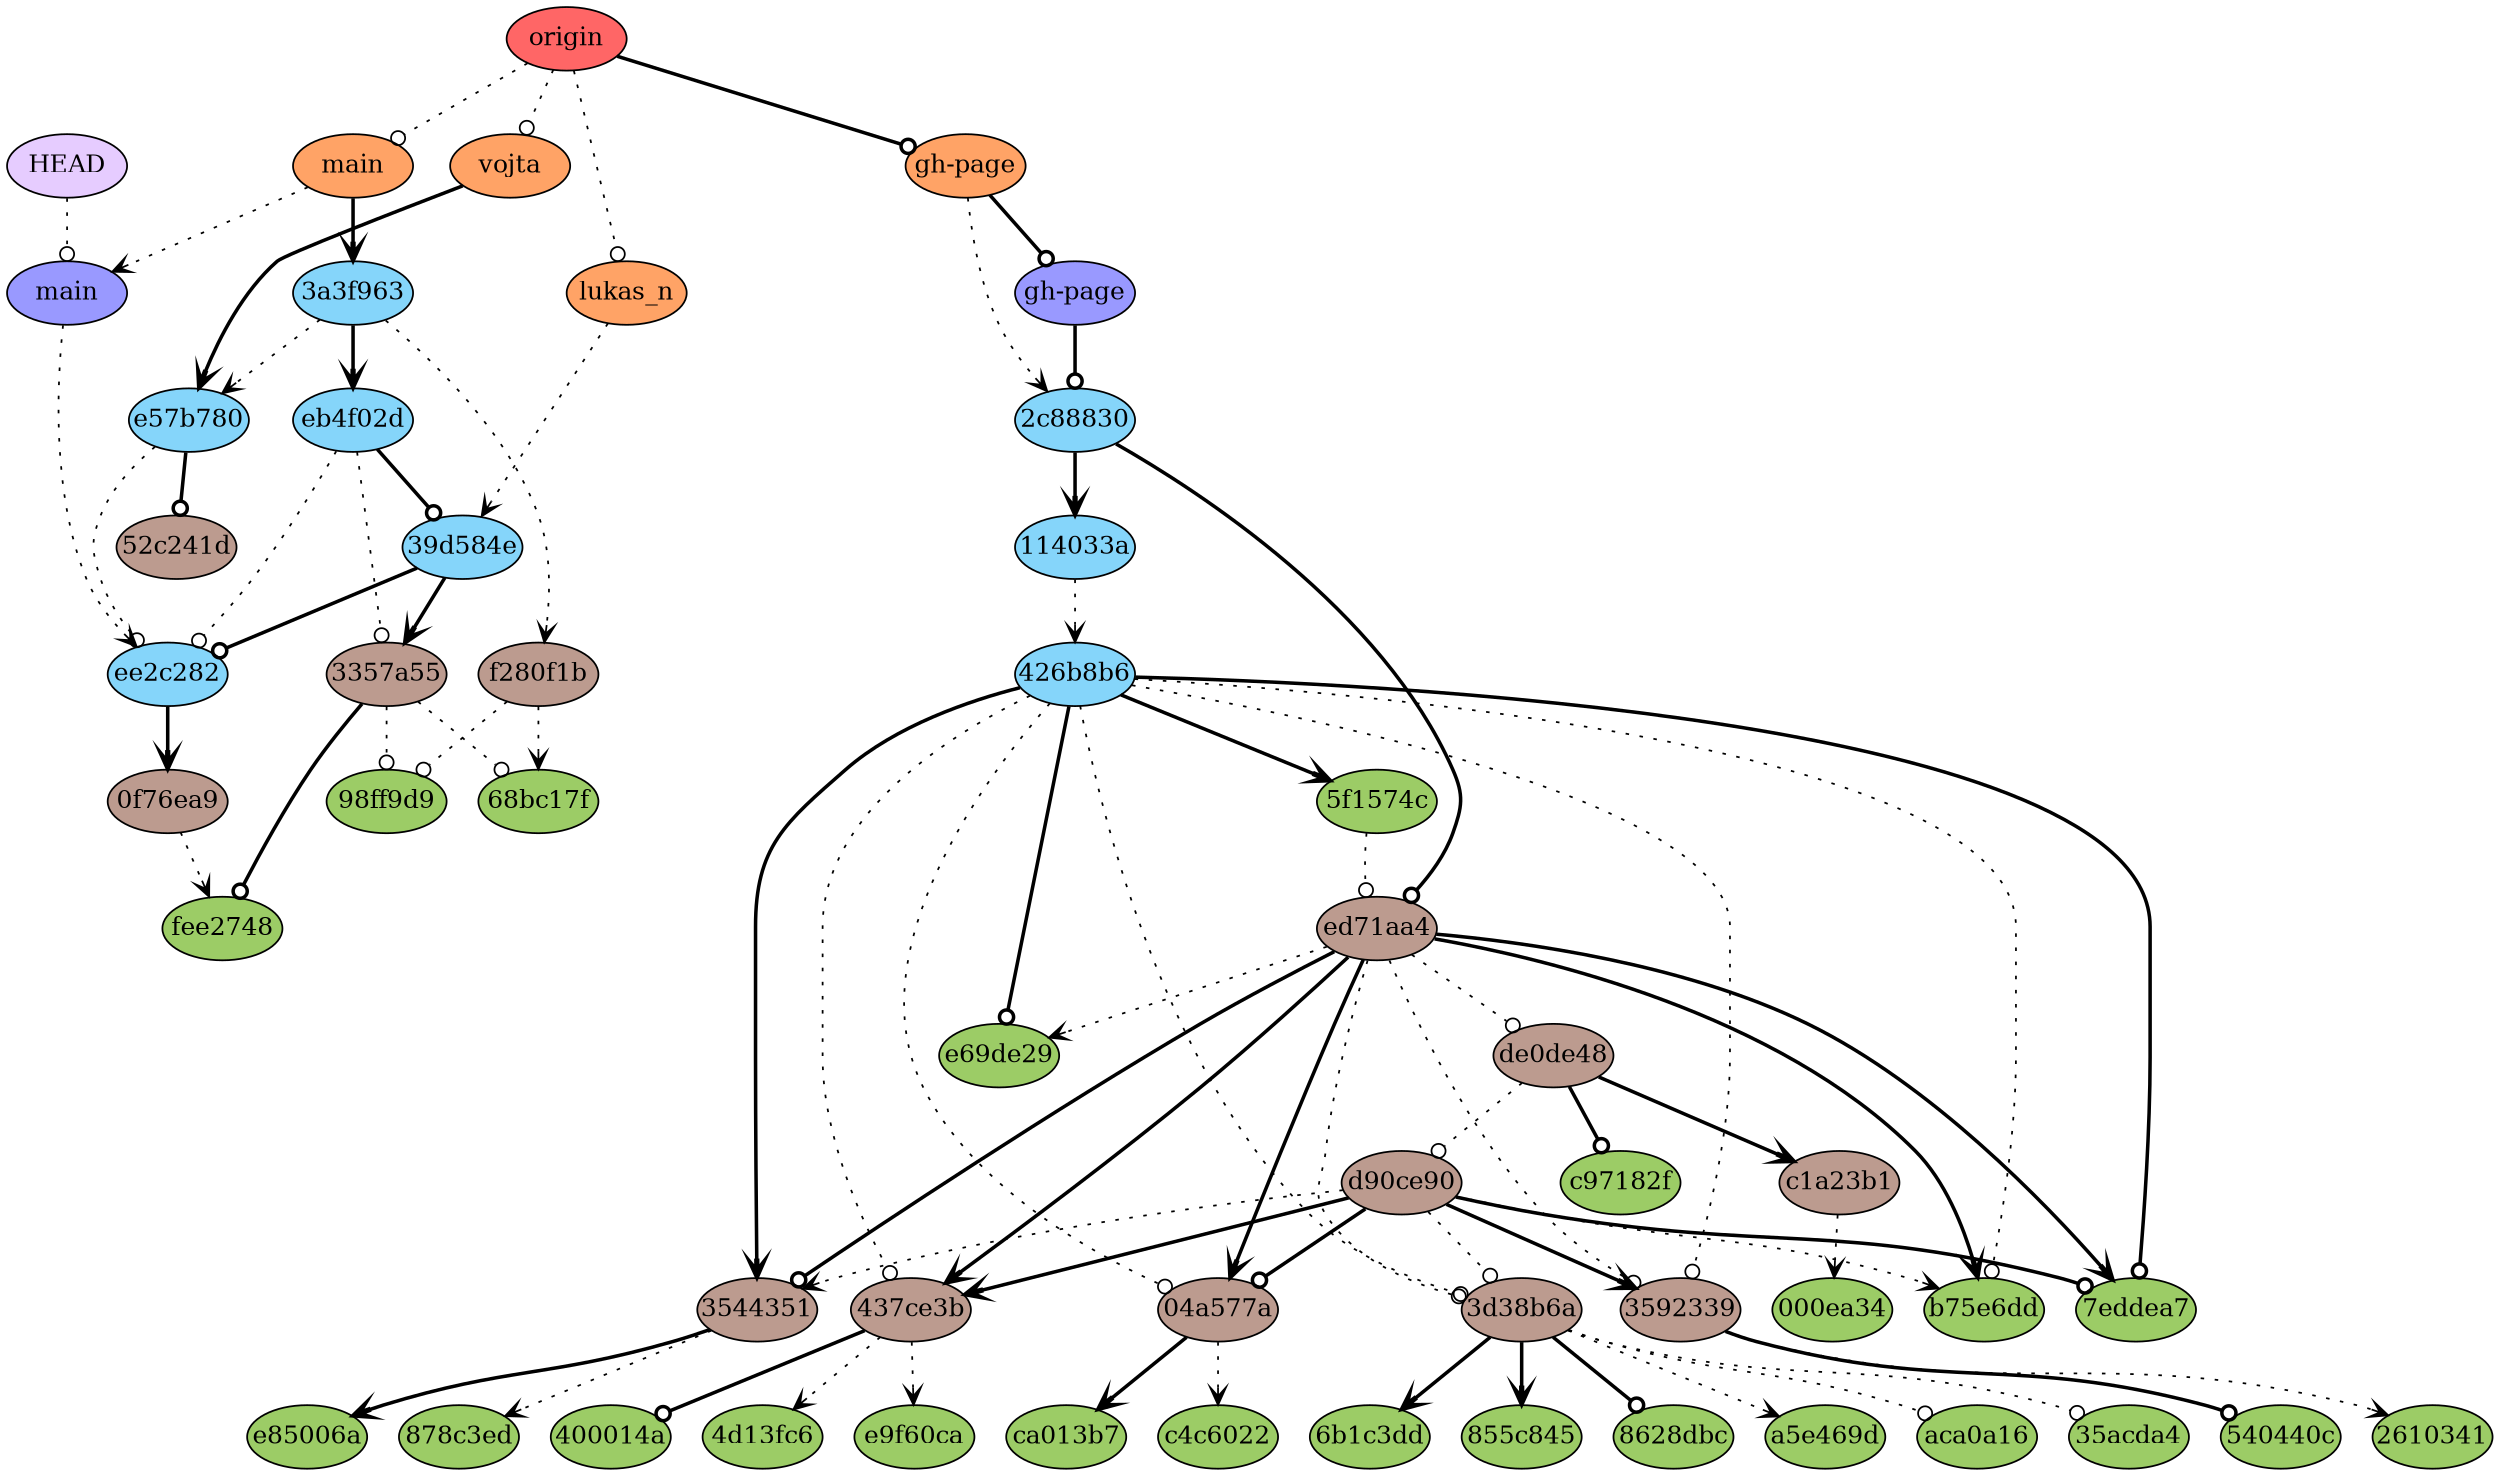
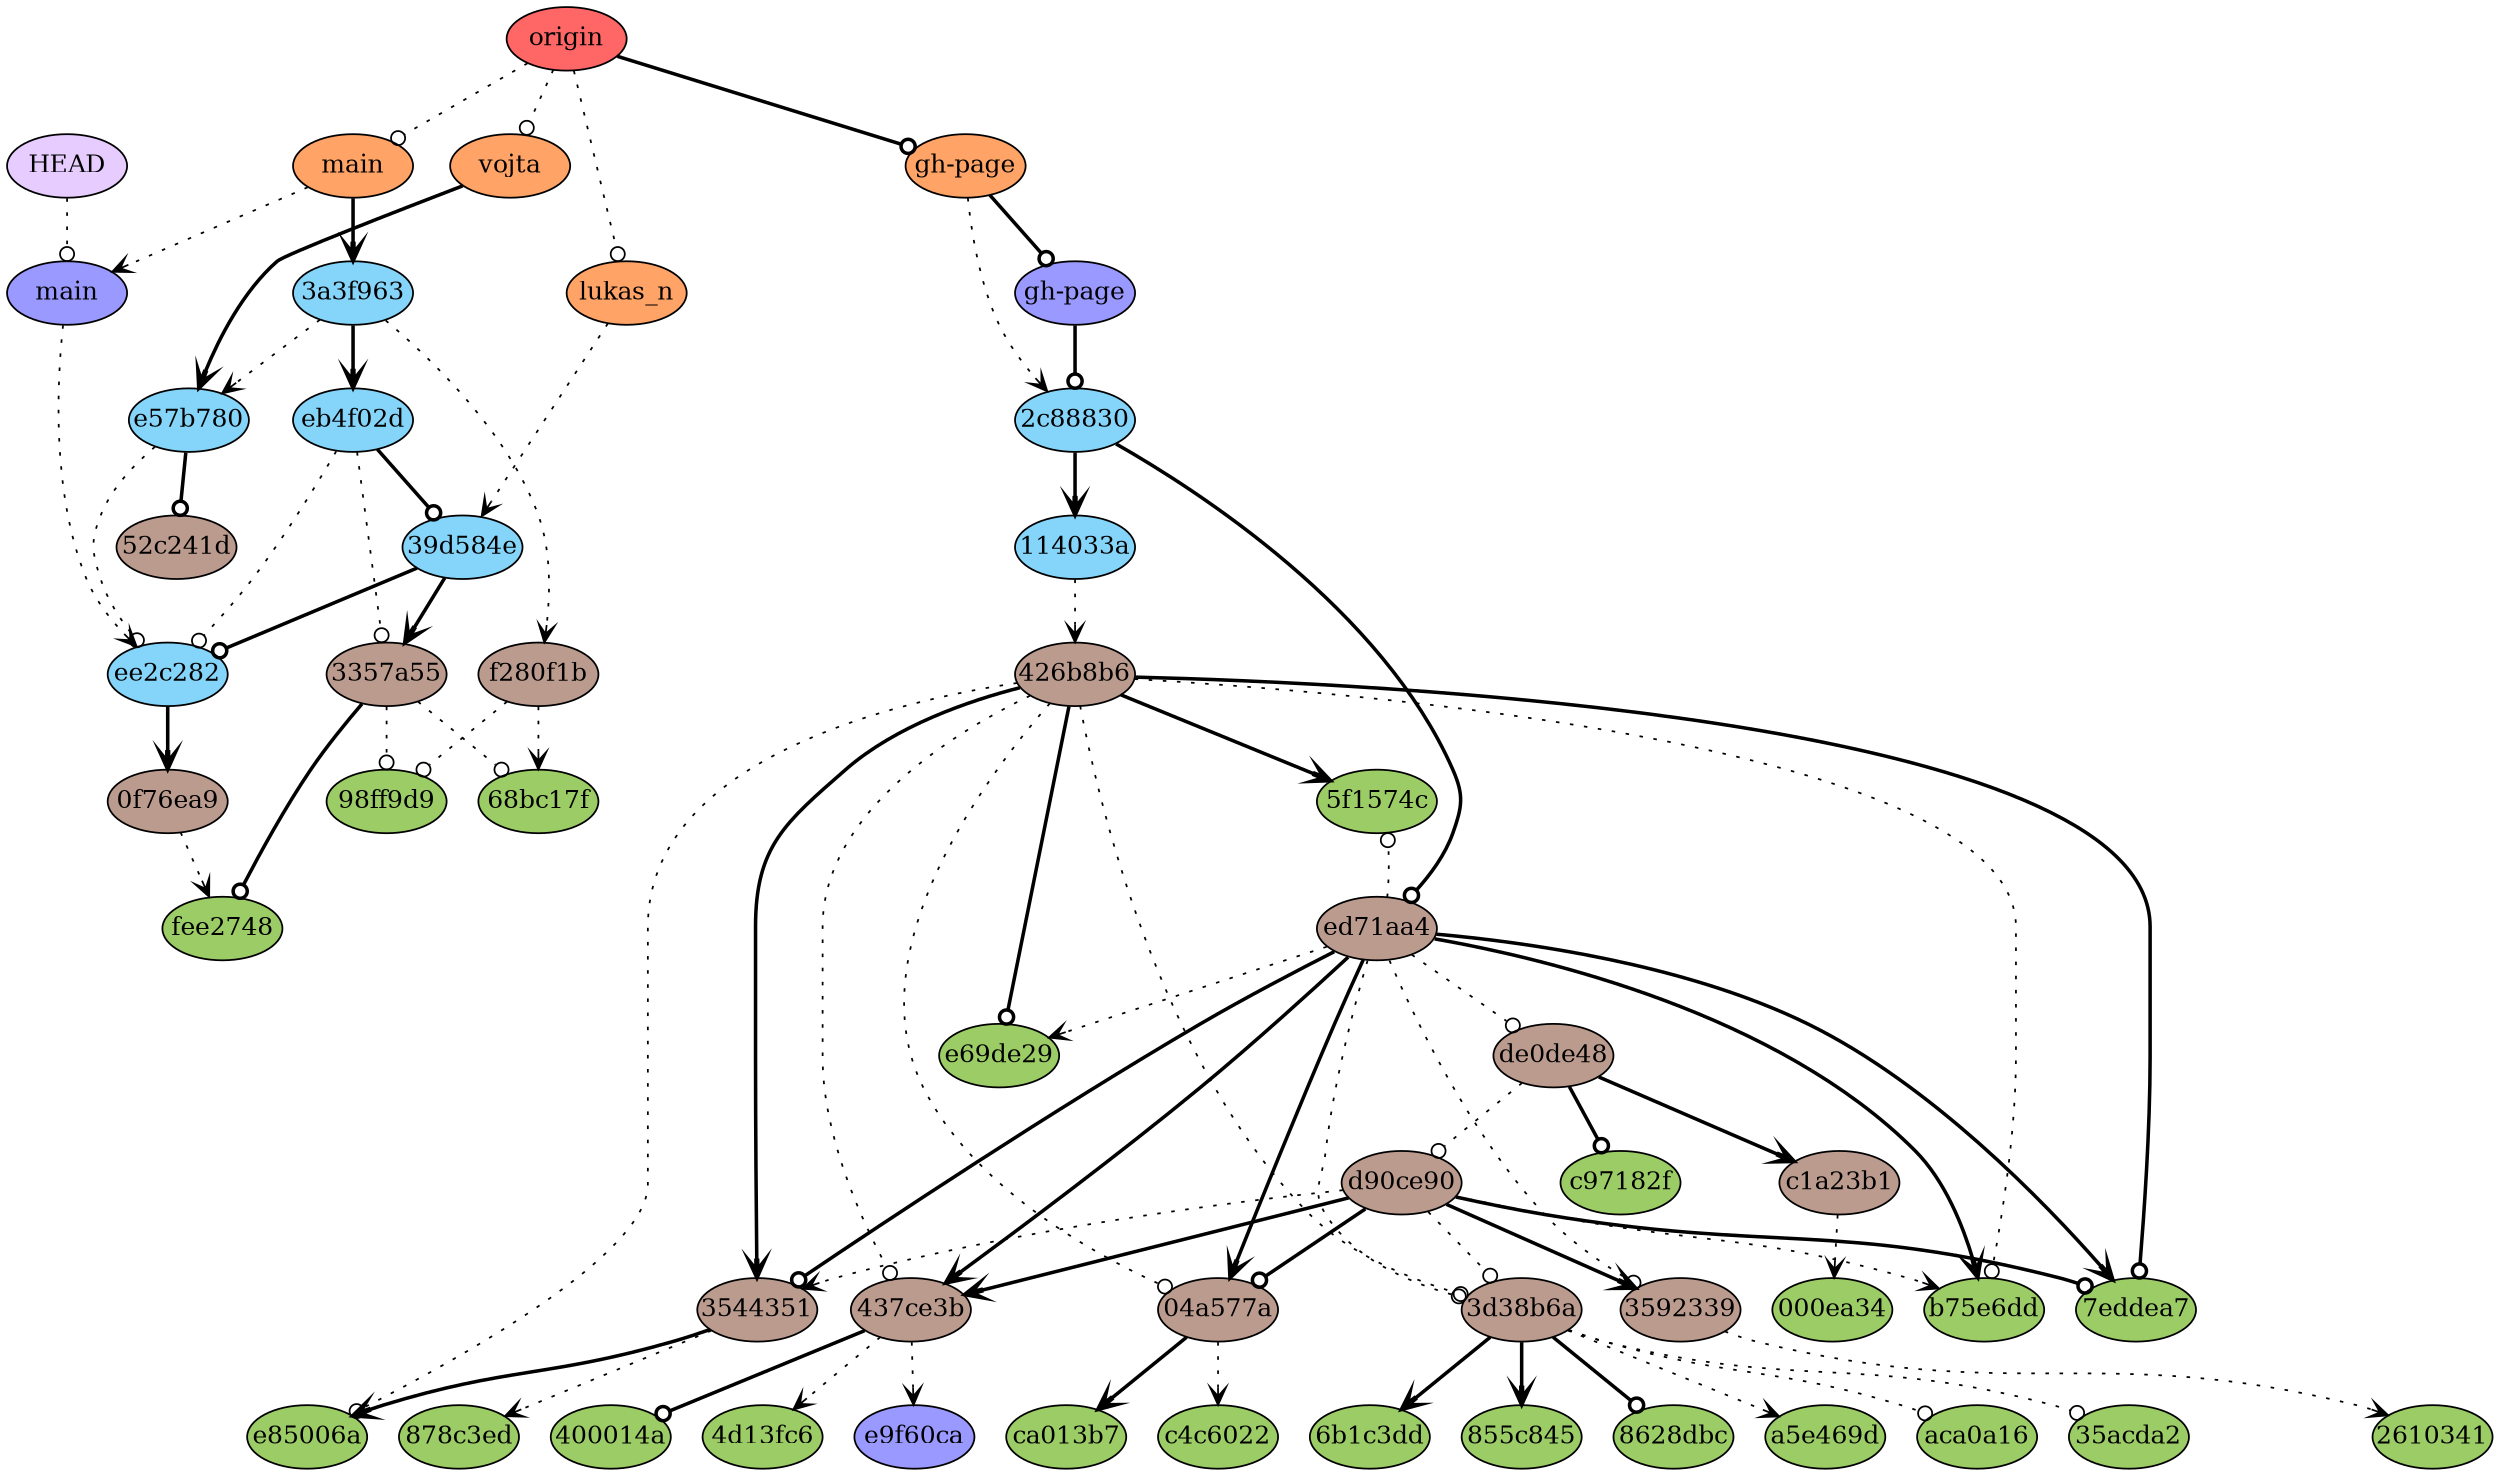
node "426b8b6": fillcolor #85d5fa -> #bc9b8f
edge "426b8b6" -> "3592339": now "426b8b6" -> "e85006a"
edge "5f1574c" -> "ed71aa4": reversed
node "e9f60ca": fillcolor #9ccc66 -> #9999ff
node "35acda4": label "35acda4" -> "35acda2"
node "540440c": removed
